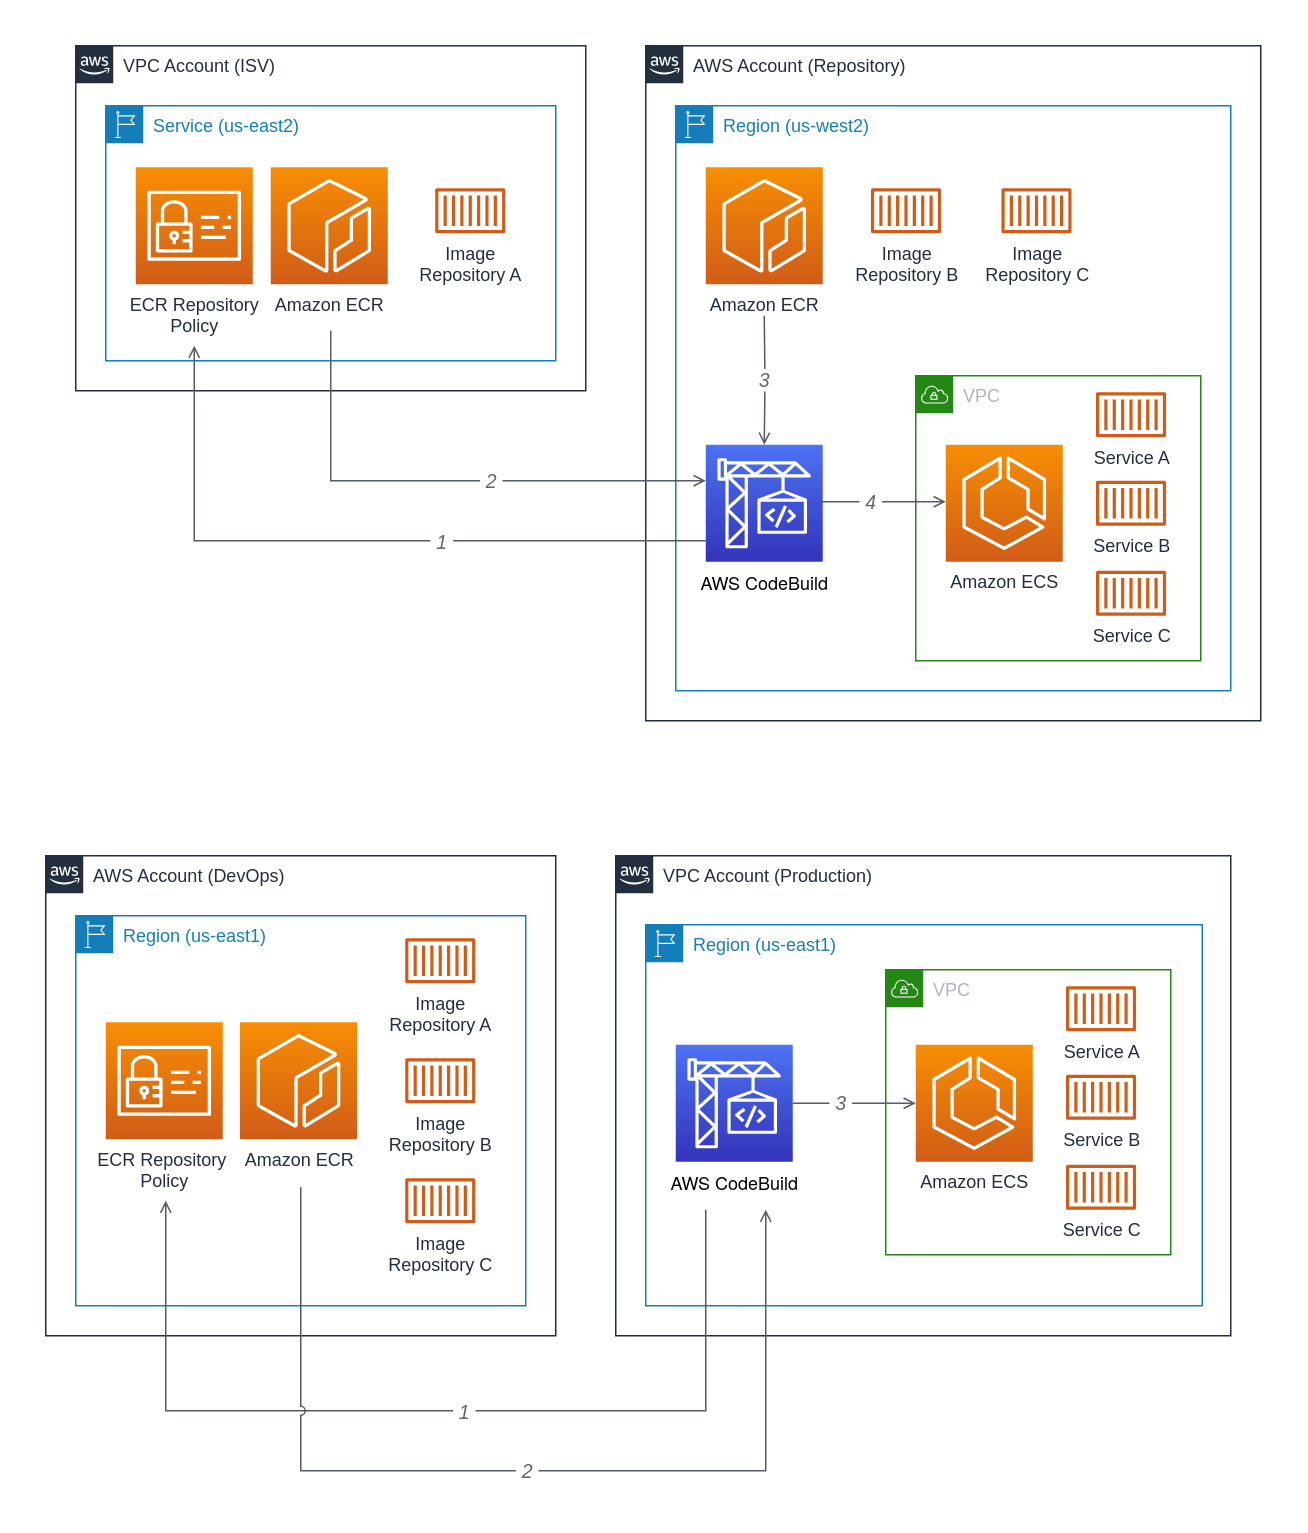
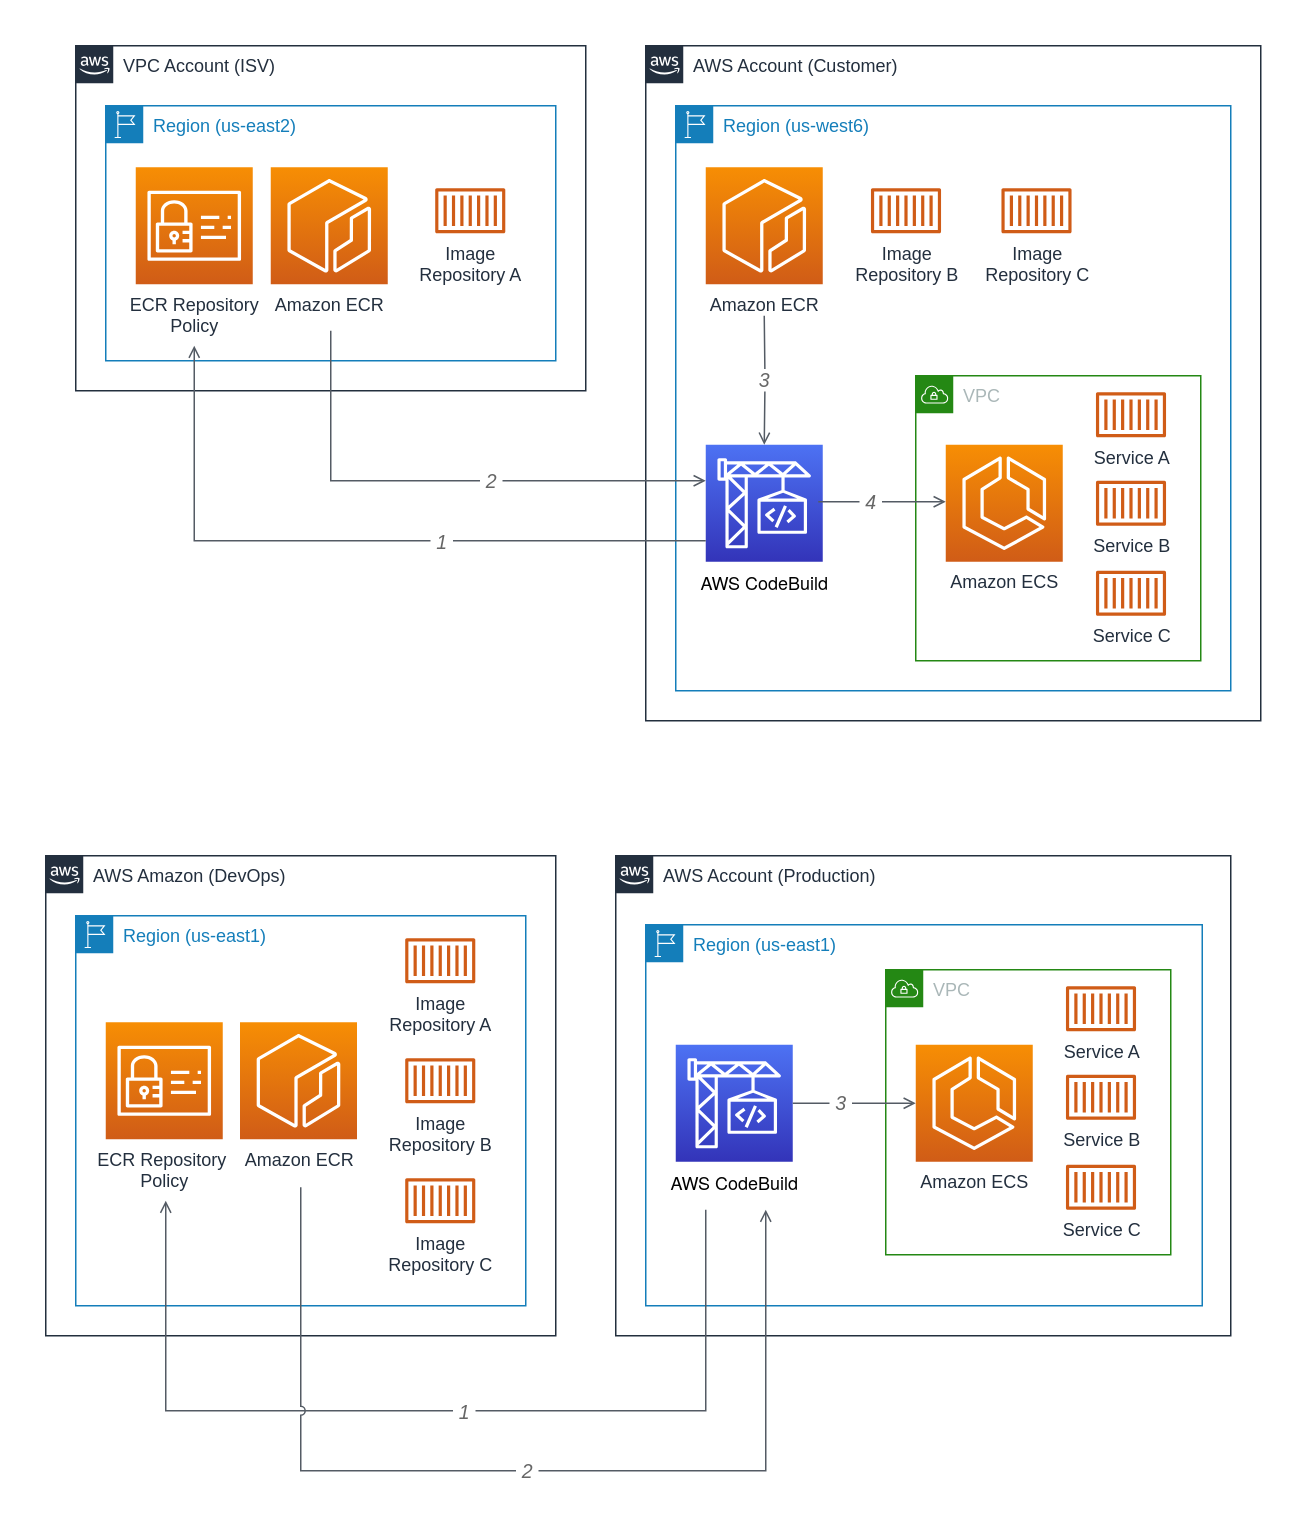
node "AWS Account (Repository)": label "AWS Account (Repository)" -> "AWS Account (Customer)"
node "Service (us-east2)": label "Service (us-east2)" -> "Region (us-east2)"
node "Region (us-west2)": label "Region (us-west2)" -> "Region (us-west6)"
node "AWS Account (DevOps)": label "AWS Account (DevOps)" -> "AWS Amazon (DevOps)"
node "VPC Account (Production)": label "VPC Account (Production)" -> "AWS Account (Production)"
